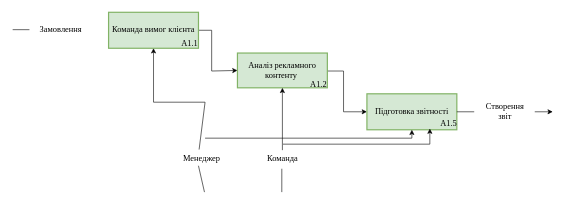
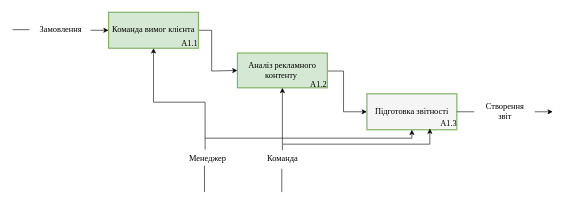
edge "Замовлення" -> "Команда вимог клієнта": added
node "Підготовка звітності": fillcolor #d5e8d4 -> #f5f5f5
node "А1.5": label "А1.5" -> "А1.3"
node "Менеджер": moved (201, 159) -> (207, 159)
